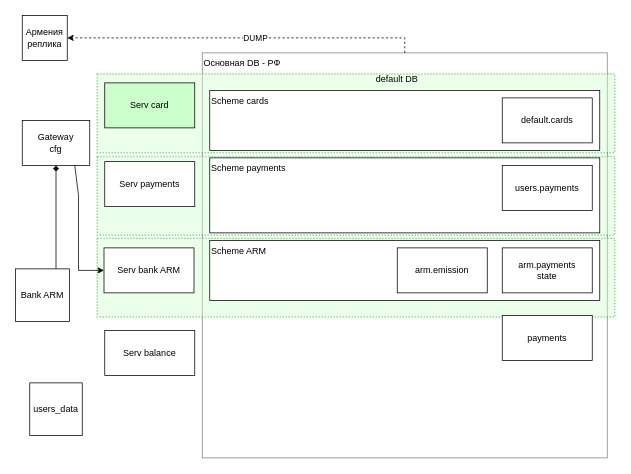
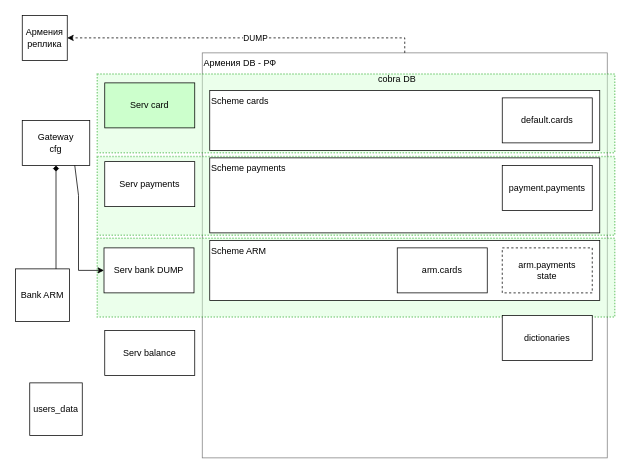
node "Основная DB - РФ": label "Основная DB - РФ" -> "Армения DB - РФ"
node "default DB": label "default DB" -> "cobra DB"
node "users.payments": label "users.payments" -> "payment.payments"
node "Serv bank ARM": label "Serv bank ARM" -> "Serv bank DUMP"
node "arm.emission": label "arm.emission" -> "arm.cards"
node "arm.payments state": style solid -> dashed
node "payments": label "payments" -> "dictionaries"
